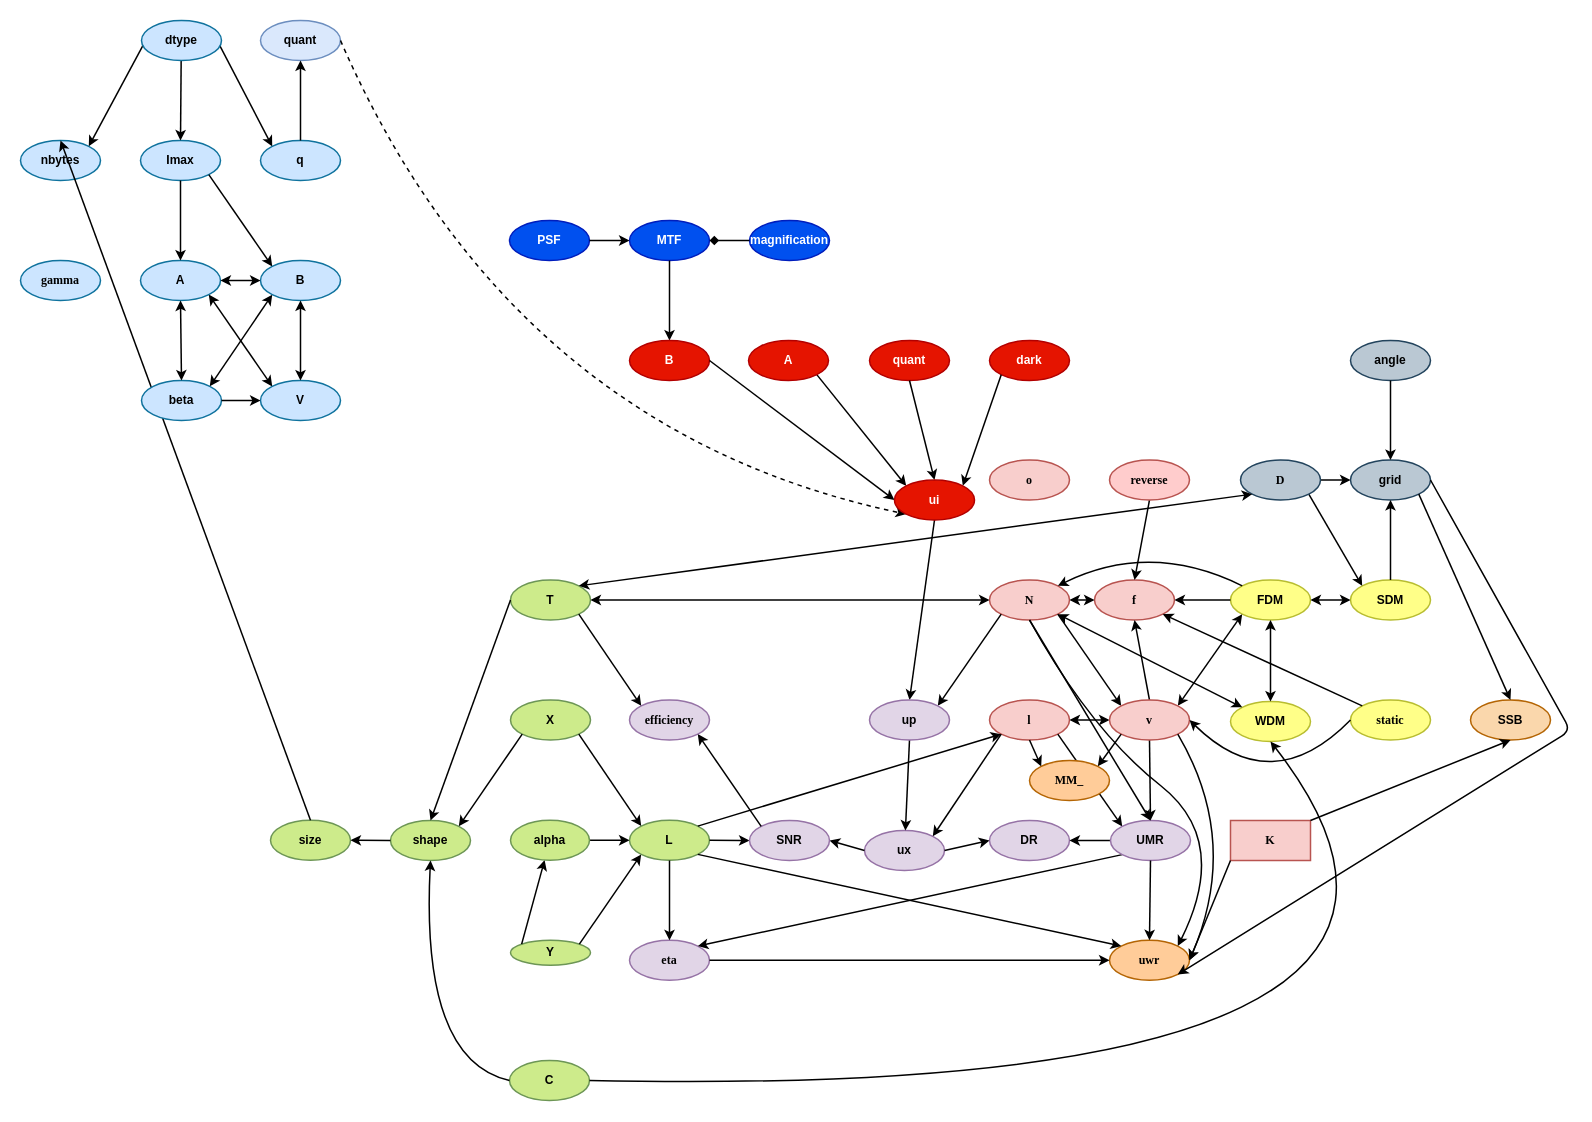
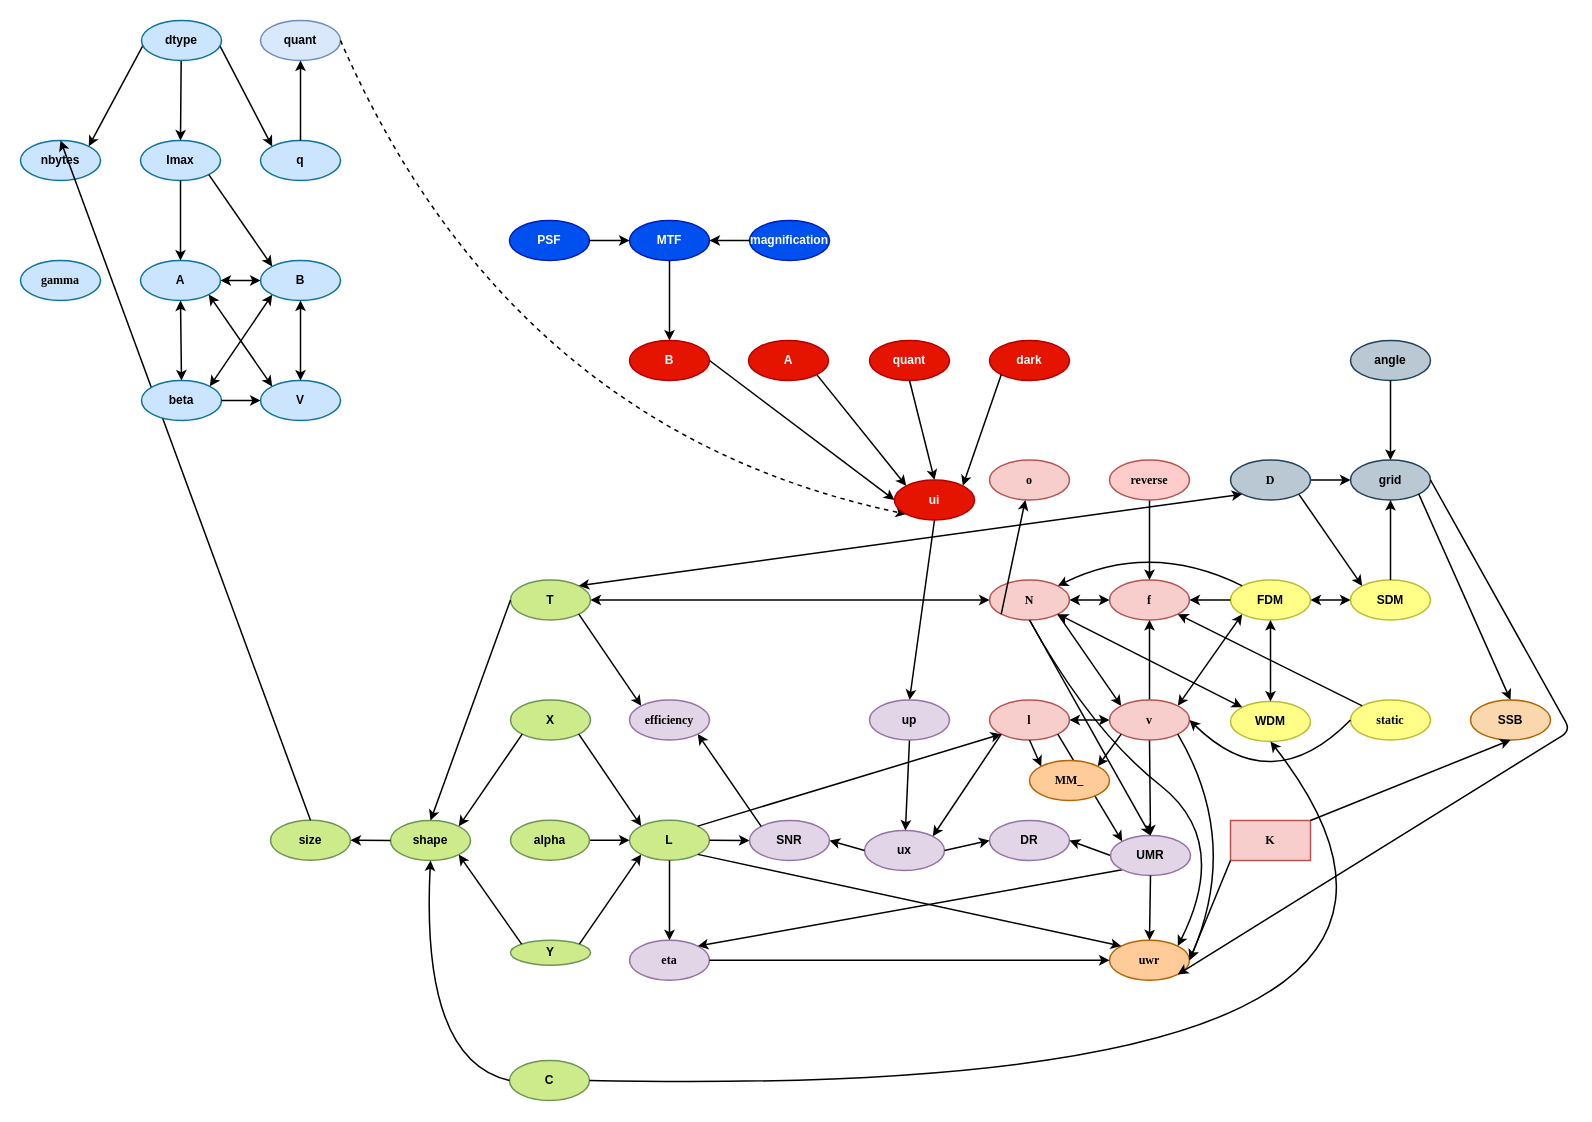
edge "magnification" -> "MTF": arrowhead diamond -> classic
node "D": moved (1281, 480) -> (1271, 480)
node "f": moved (1135, 600) -> (1150, 600)
edge "N" -> "up": now "N" -> "o"
node "UMR": moved (1151, 841) -> (1151, 856)
edge "Y" -> "alpha": now "Y" -> "shape"
